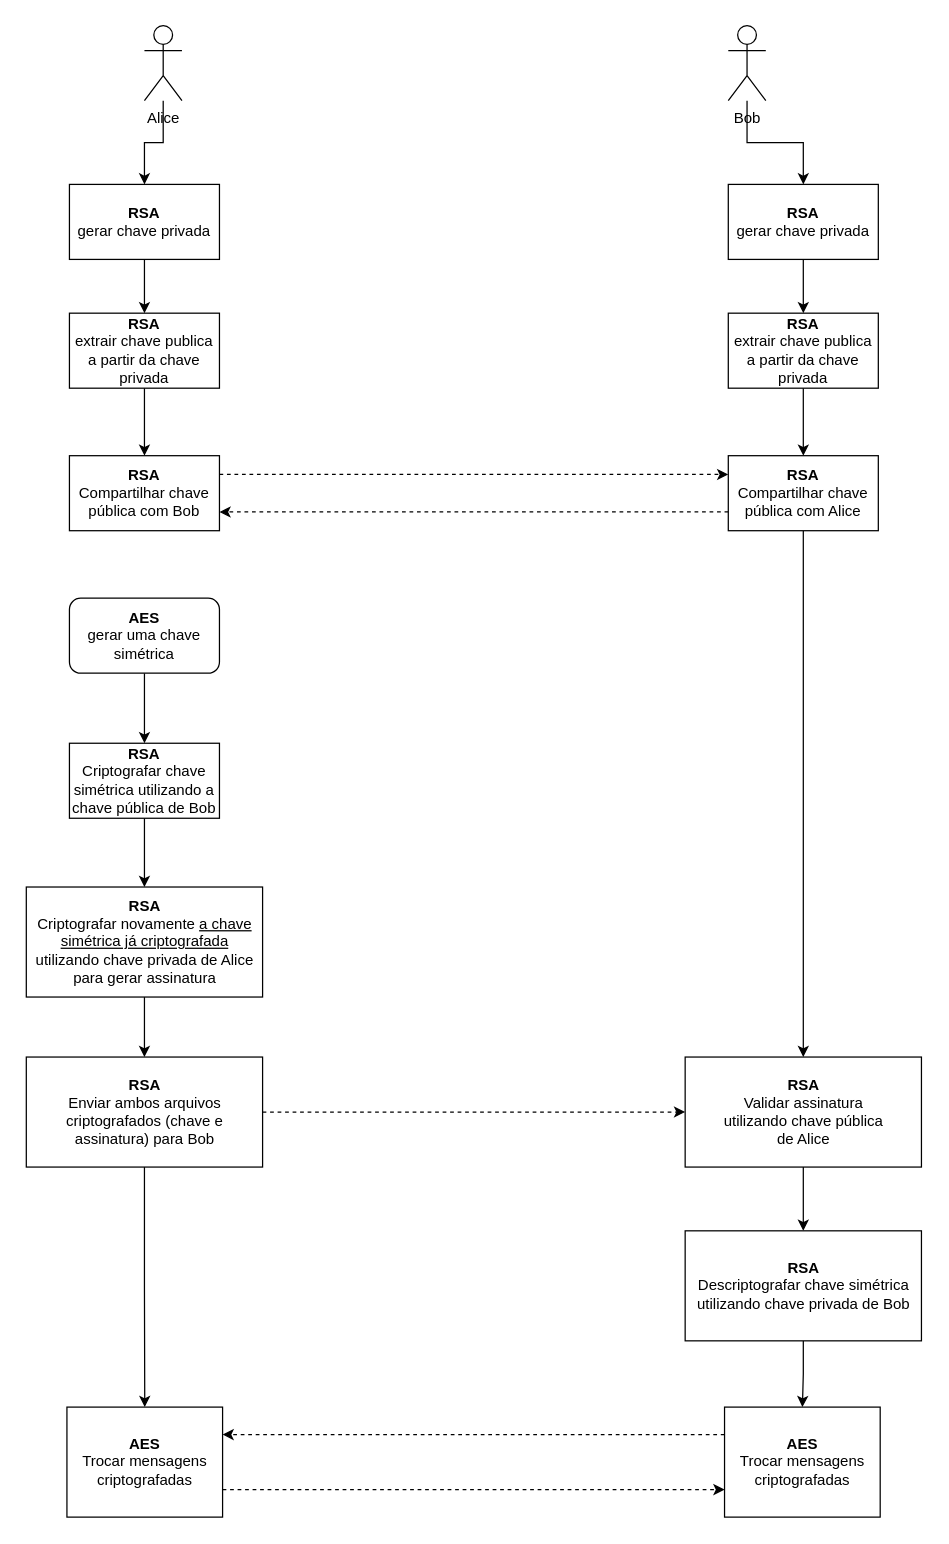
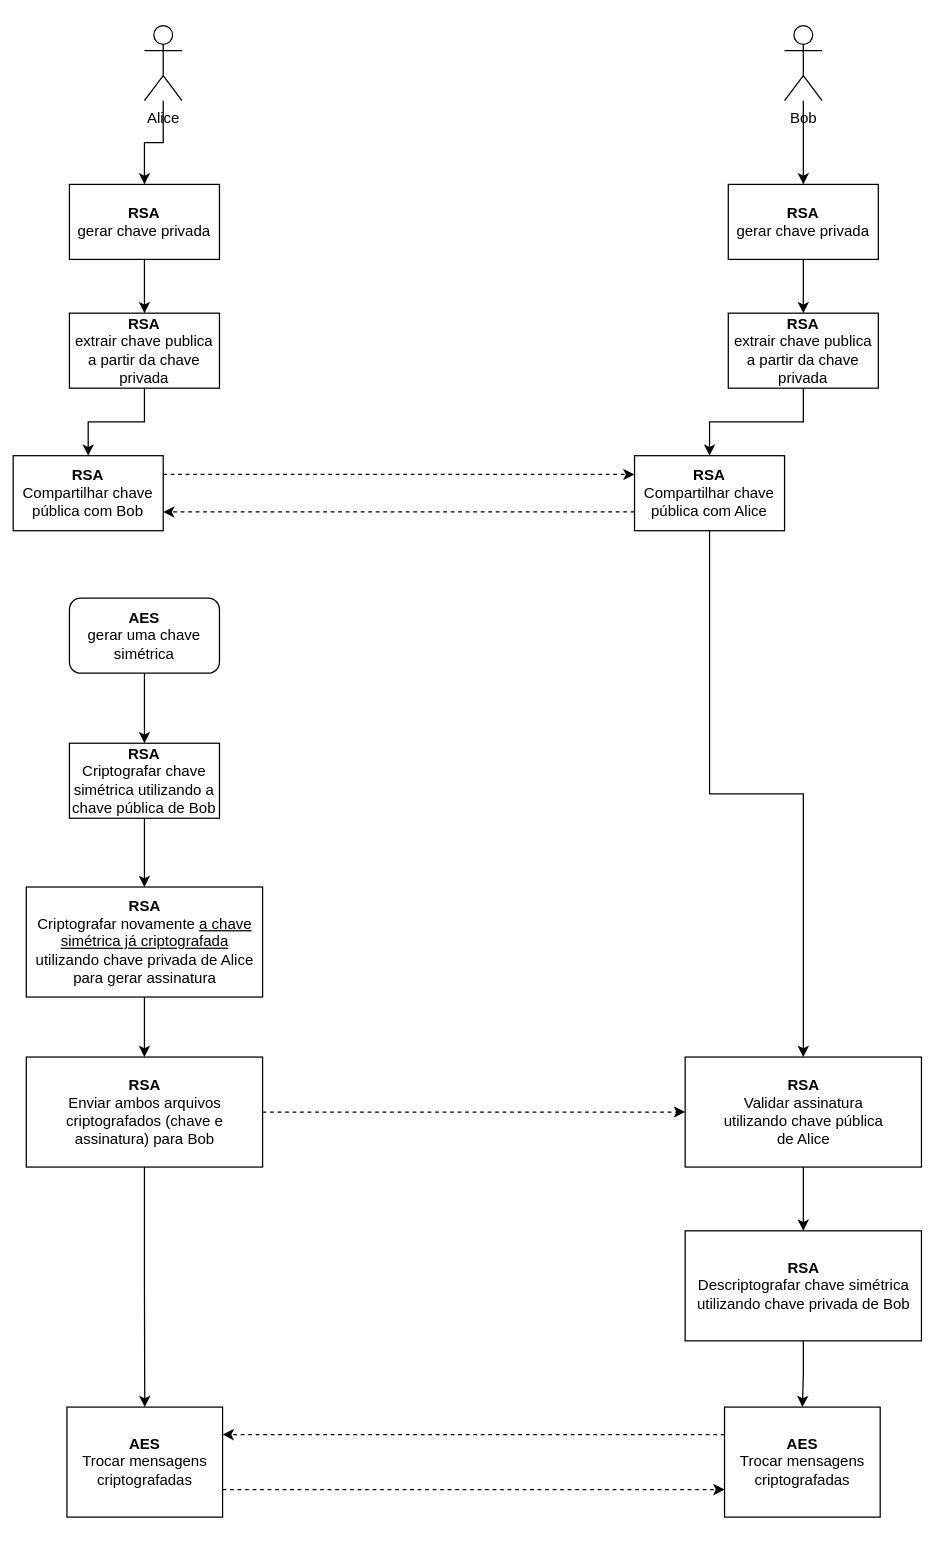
node "Bob": moved (747, 63) -> (803, 63)
node "RSA Compartilhar chave pública com Bob": moved (144, 493) -> (88, 493)
node "RSA Compartilhar chave pública com Alice": moved (803, 493) -> (709, 493)
